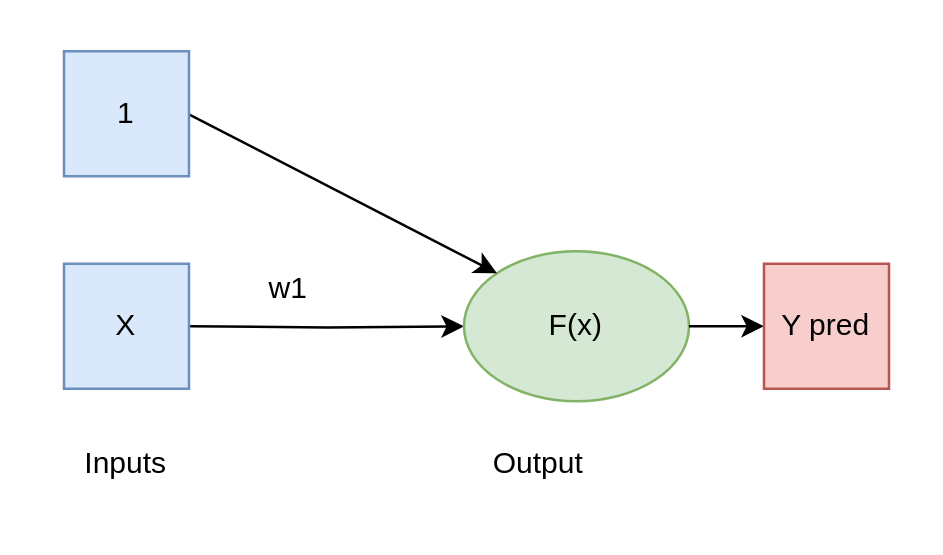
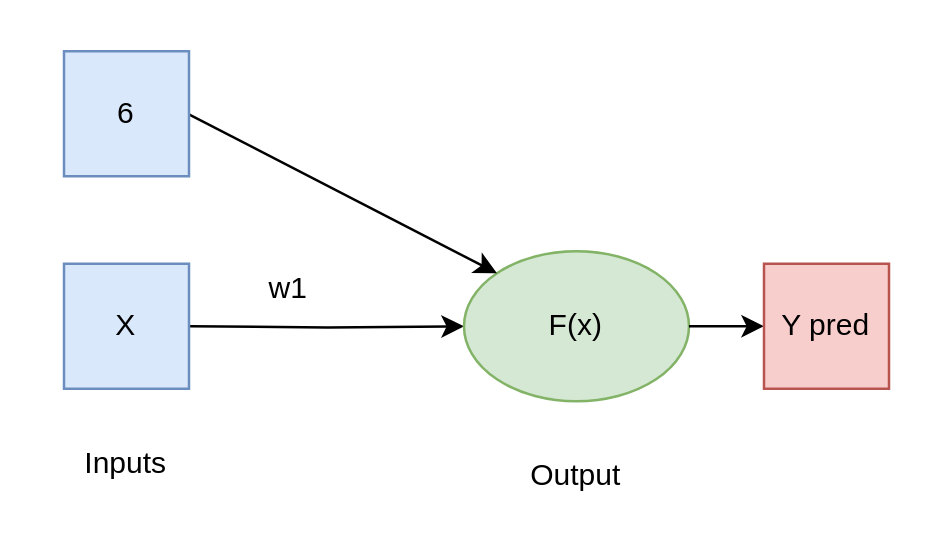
node "1": label "1" -> "6"
node "Output": moved (539, 464) -> (576, 476)
